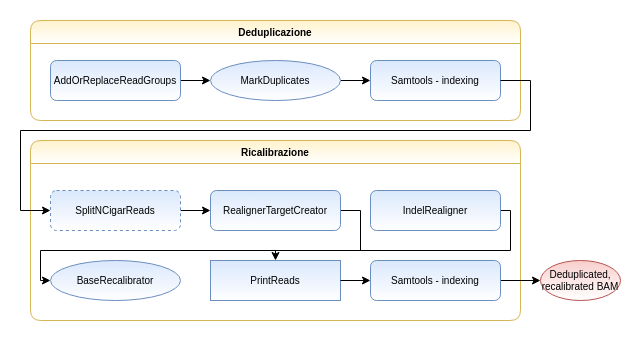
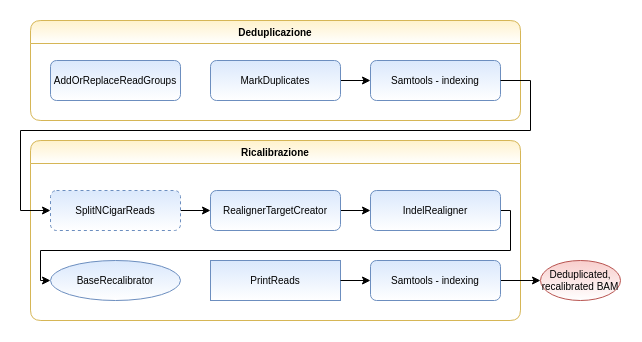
edge "AddOrReplaceReadGroups" -> "MarkDuplicates": removed
node "MarkDuplicates": shape ellipse -> rounded rectangle
edge "RealignerTargetCreator" -> "PrintReads": now "RealignerTargetCreator" -> "IndelRealigner"
